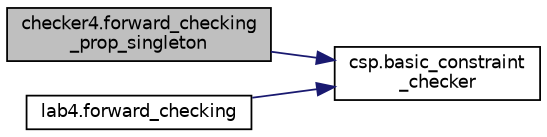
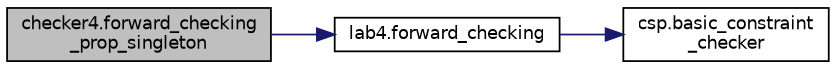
edge "checker4.forward_checking _prop_singleton" -> "csp.basic_constraint _checker": now "checker4.forward_checking _prop_singleton" -> "lab4.forward_checking"
